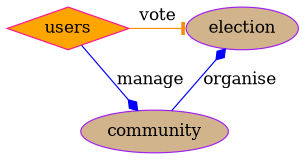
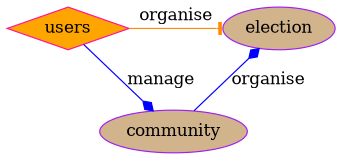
edge "users" -> "election": label "vote" -> "organise"
